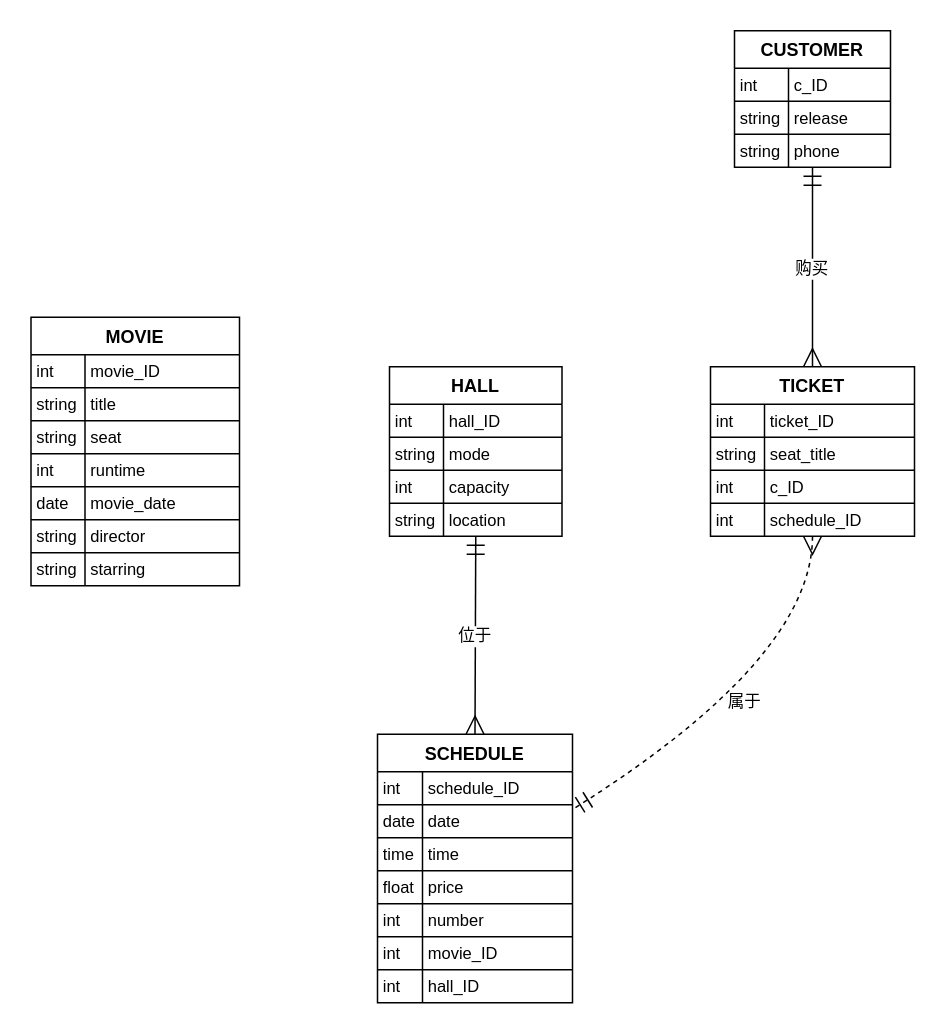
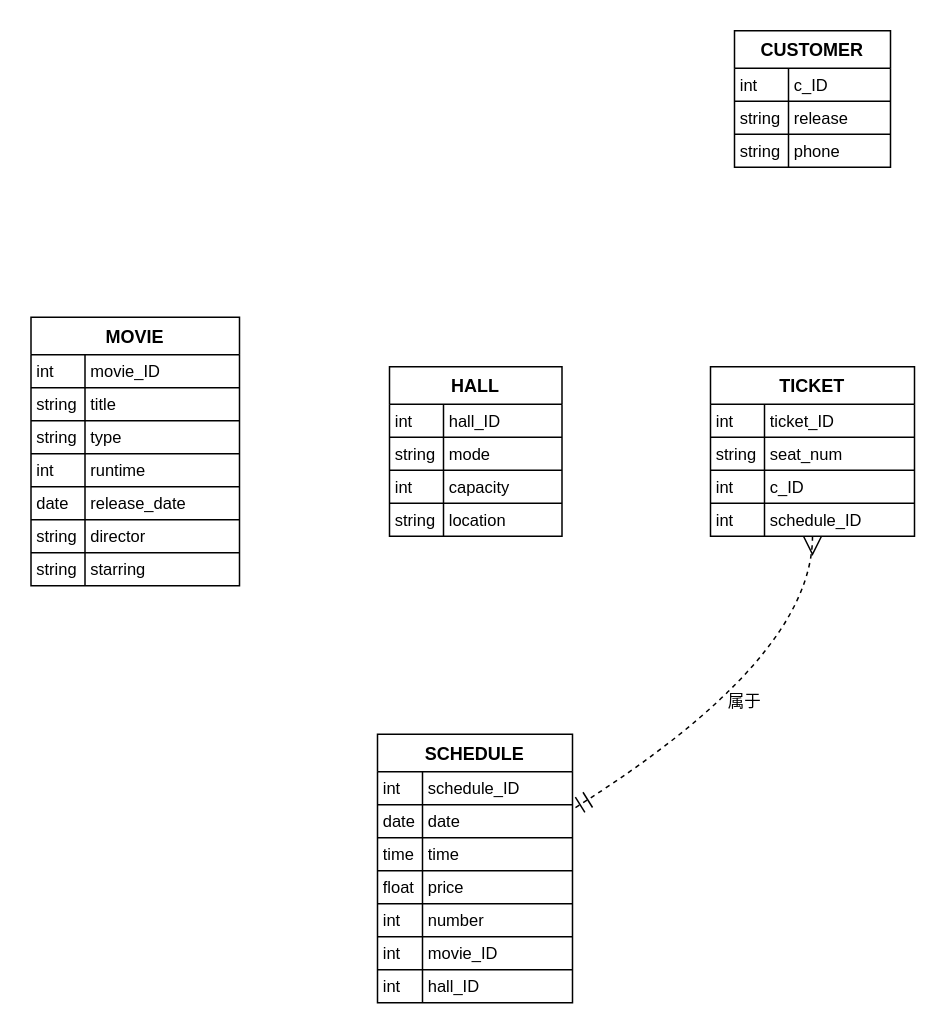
edge "CUSTOMER" -- "TICKET": removed, label "购买"
node "seat": label "seat" -> "type"
node "seat_title": label "seat_title" -> "seat_num"
node "movie_date": label "movie_date" -> "release_date"
edge "HALL" -- "SCHEDULE": removed, label "位于"
